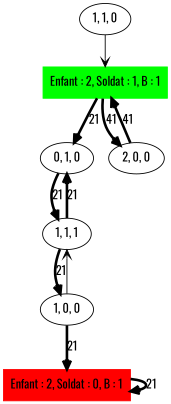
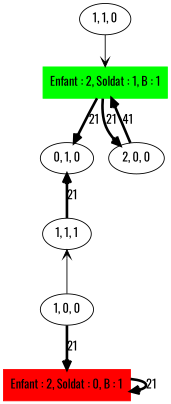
edge "Enfant : 2, Soldat : 1, B : 1" -> "2, 0, 0": label "41" -> "21"
edge "0, 1, 0" -> "1, 1, 1": removed, label "21"
edge "1, 1, 1" -> "1, 0, 0": removed, label "21"
